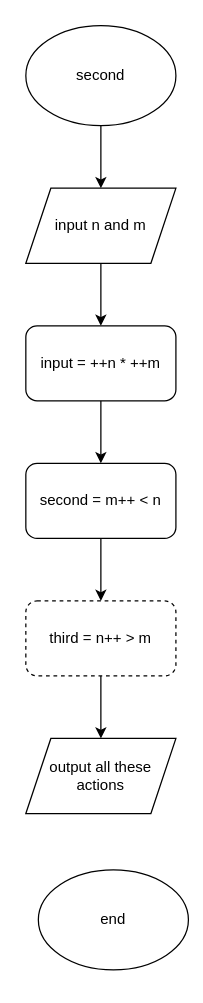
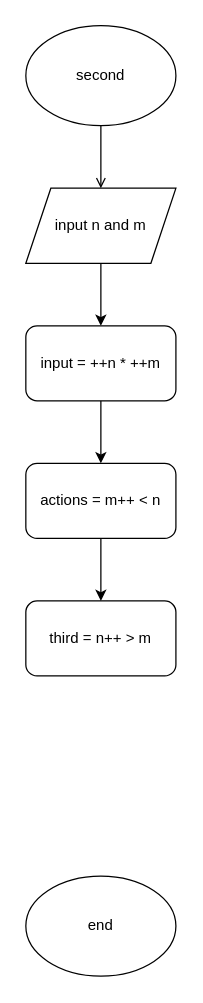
edge "second" -> "input n and m": arrowhead classic -> open
node "second = m++ < n": label "second = m++ < n" -> "actions = m++ < n"
node "third = n++ > m": style dashed -> solid
edge "third = n++ > m" -> "output all these actions": removed
node "output all these actions": removed
node "end": moved (113, 919) -> (101, 926)
